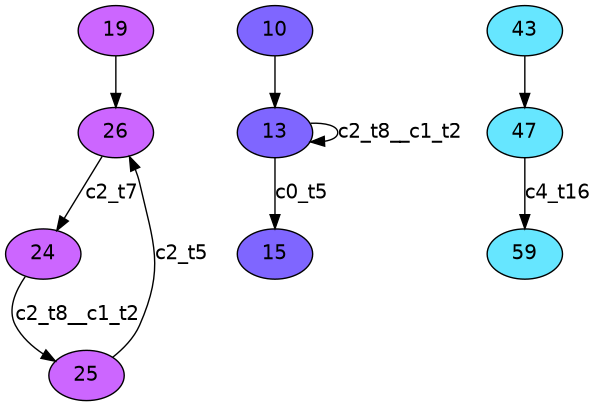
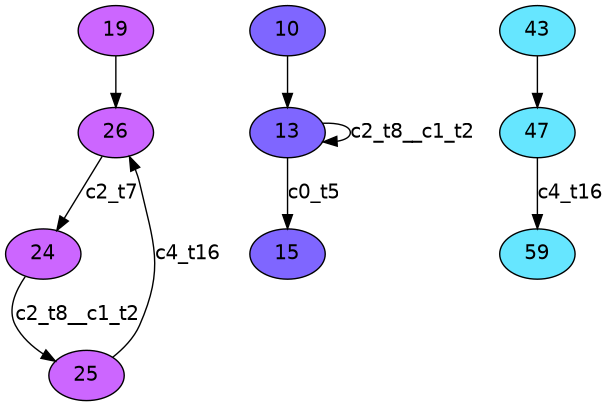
edge "25" -> "26": label "c2_t5" -> "c4_t16"
